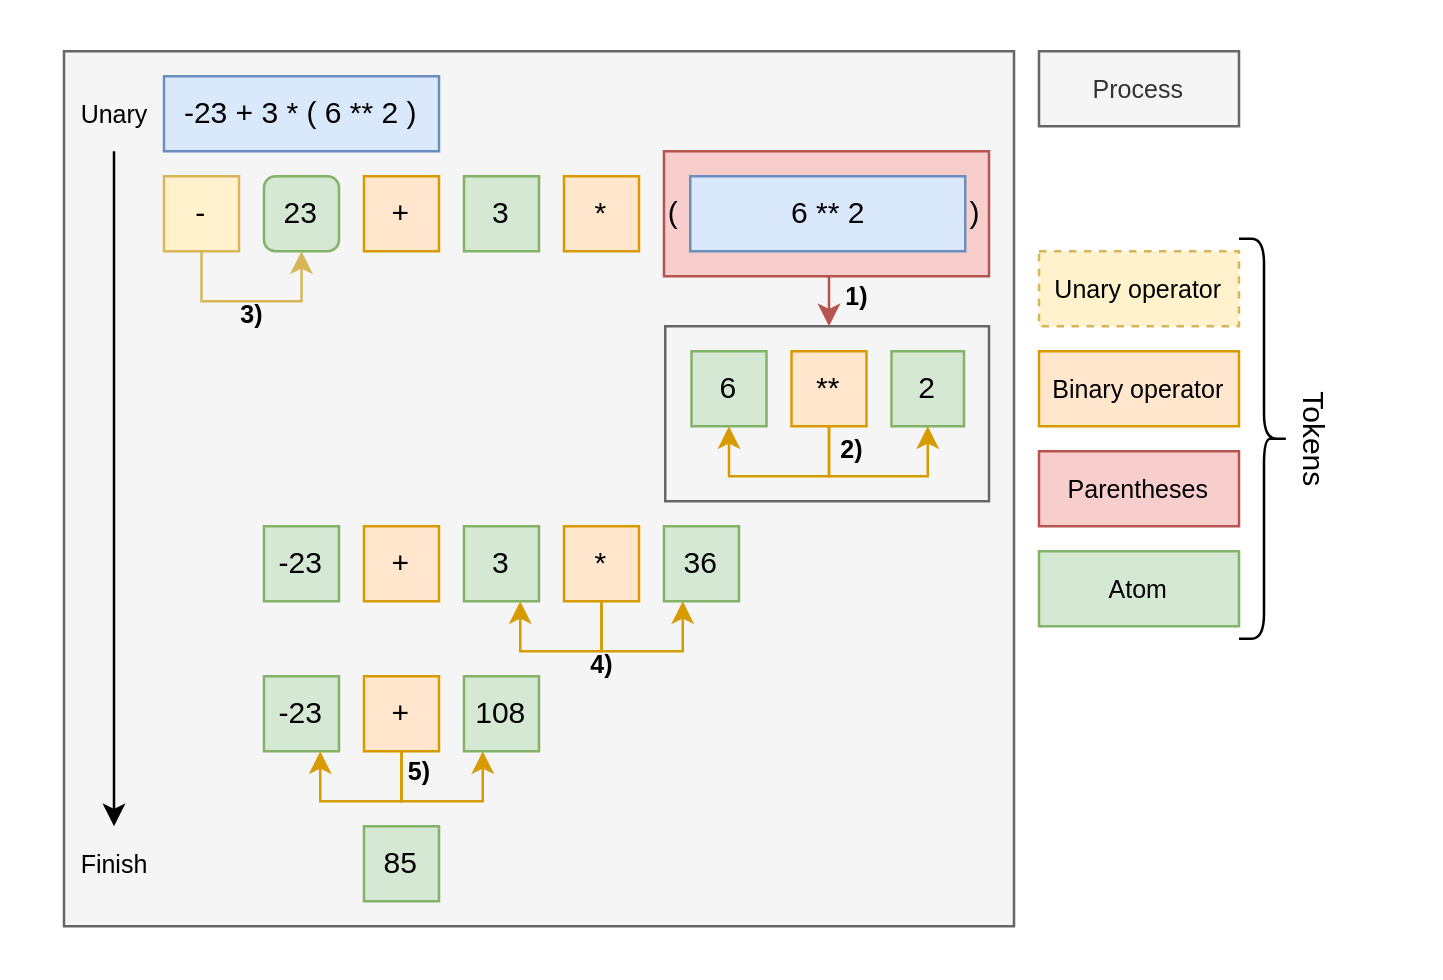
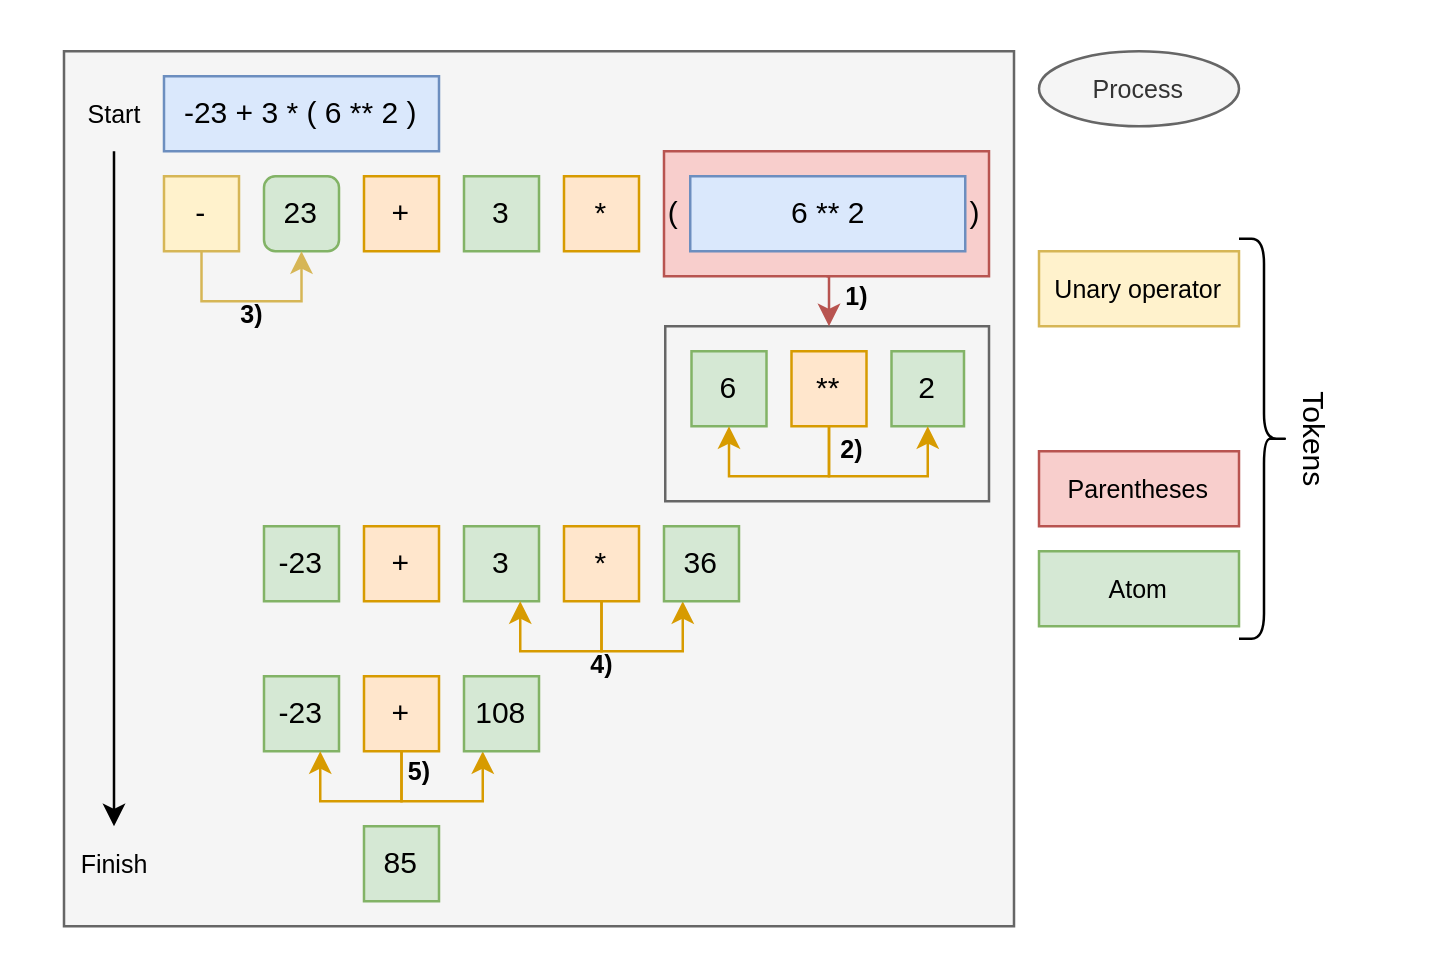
node "Process": shape rectangle -> ellipse
node "Unary": label "Unary" -> "Start"
node "Unary operator": style dashed -> solid
node "Binary operator": removed
